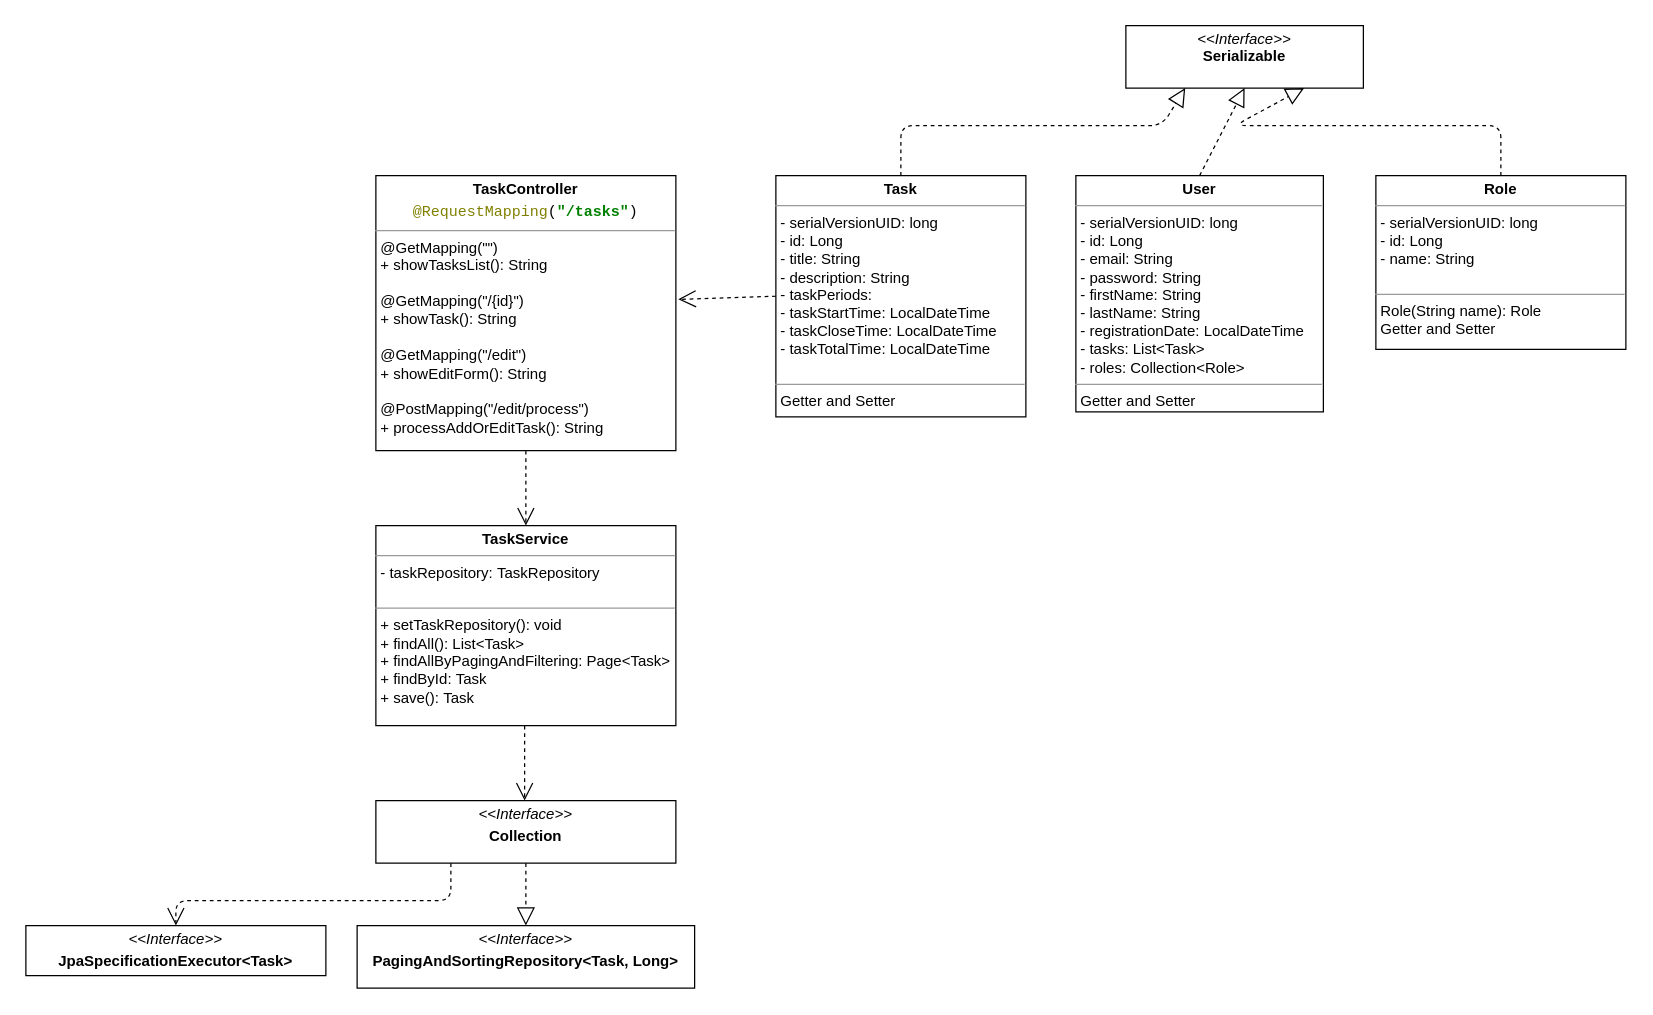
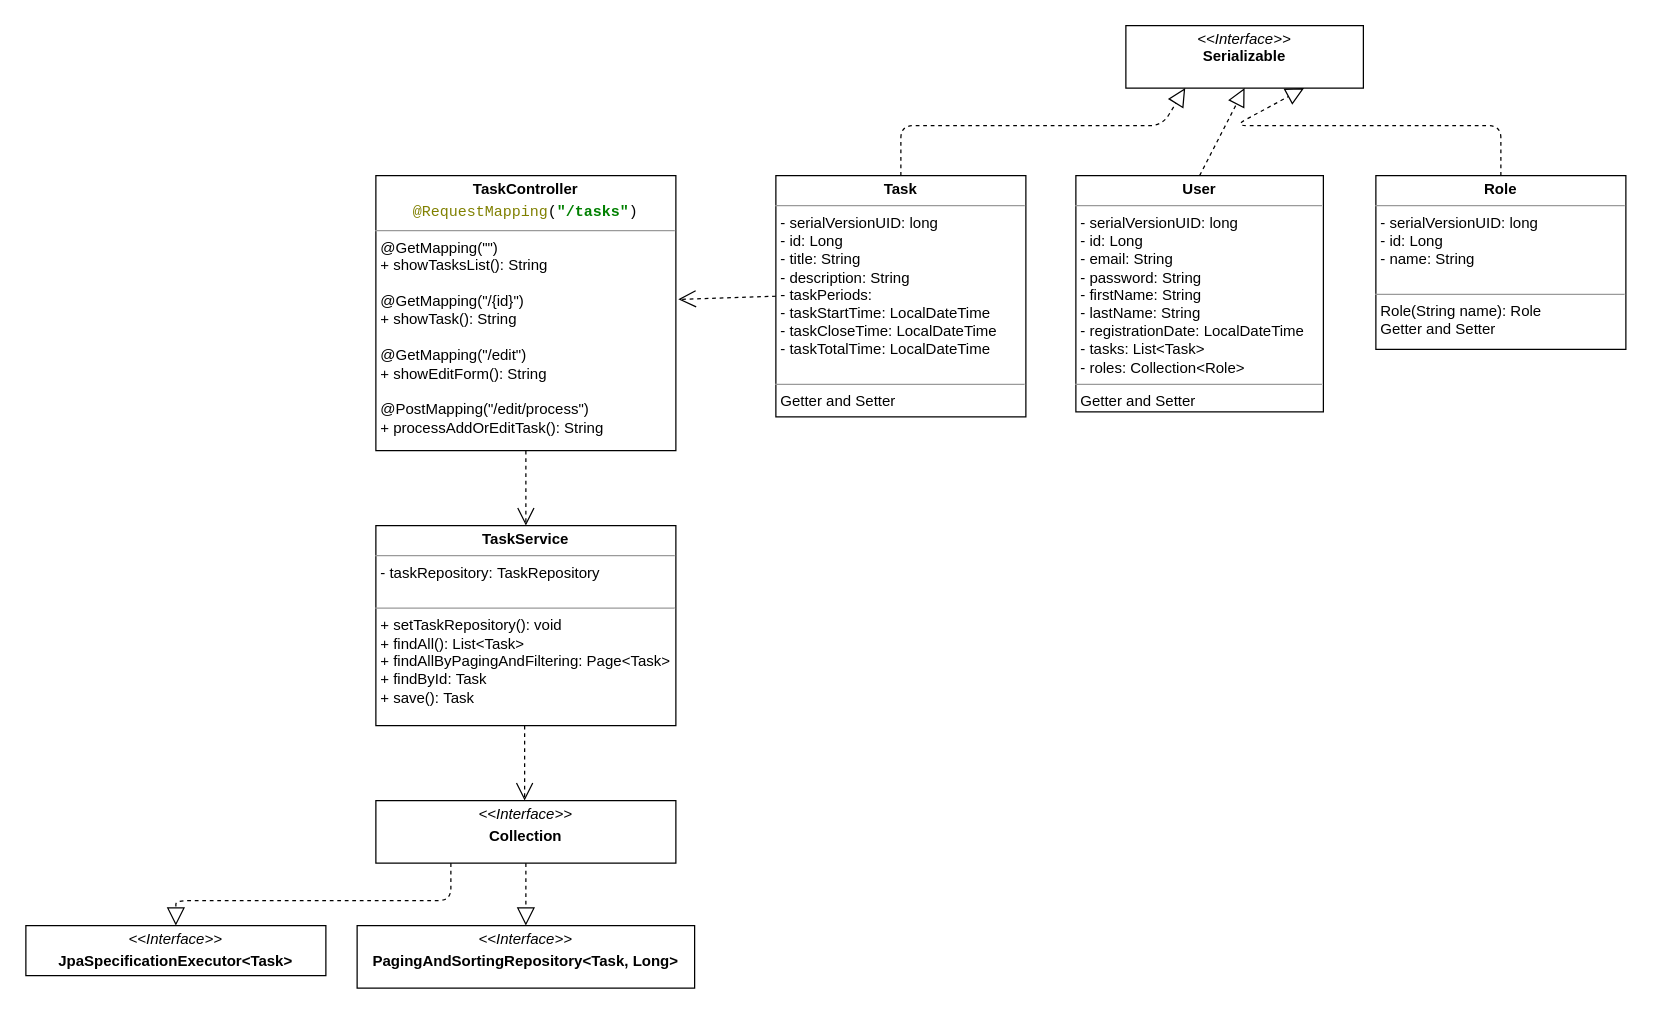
edge "<<Interface>> Collection" -> "<<Interface>> JpaSpecificationExecutor<Task>": arrowhead open -> block
